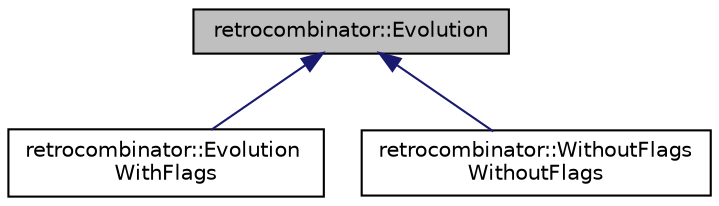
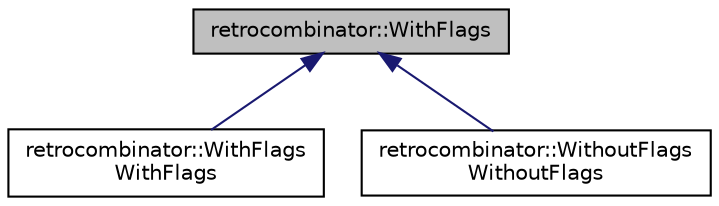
node "retrocombinator::Evolution": label "retrocombinator::Evolution" -> "retrocombinator::WithFlags"
node "retrocombinator::Evolution WithFlags": label "retrocombinator::Evolution WithFlags" -> "retrocombinator::WithFlags WithFlags"
